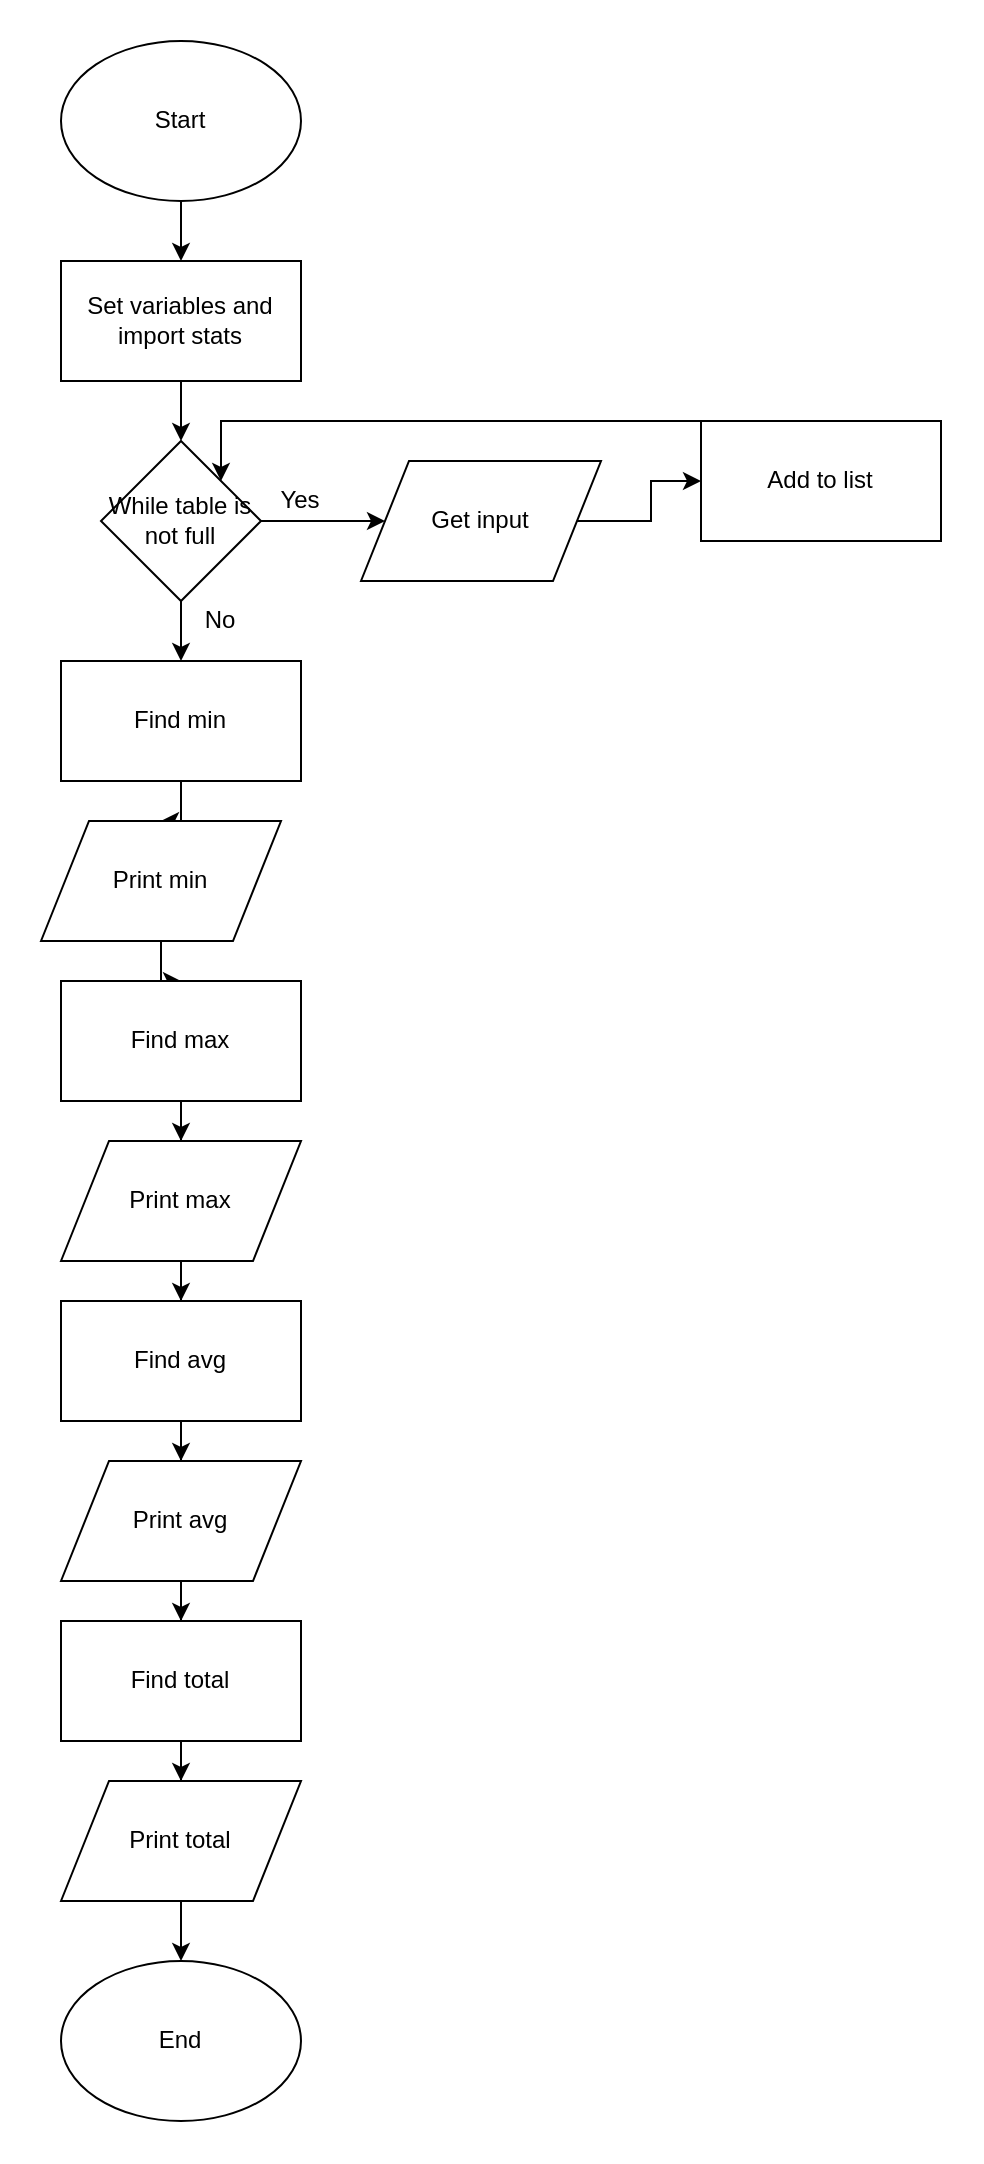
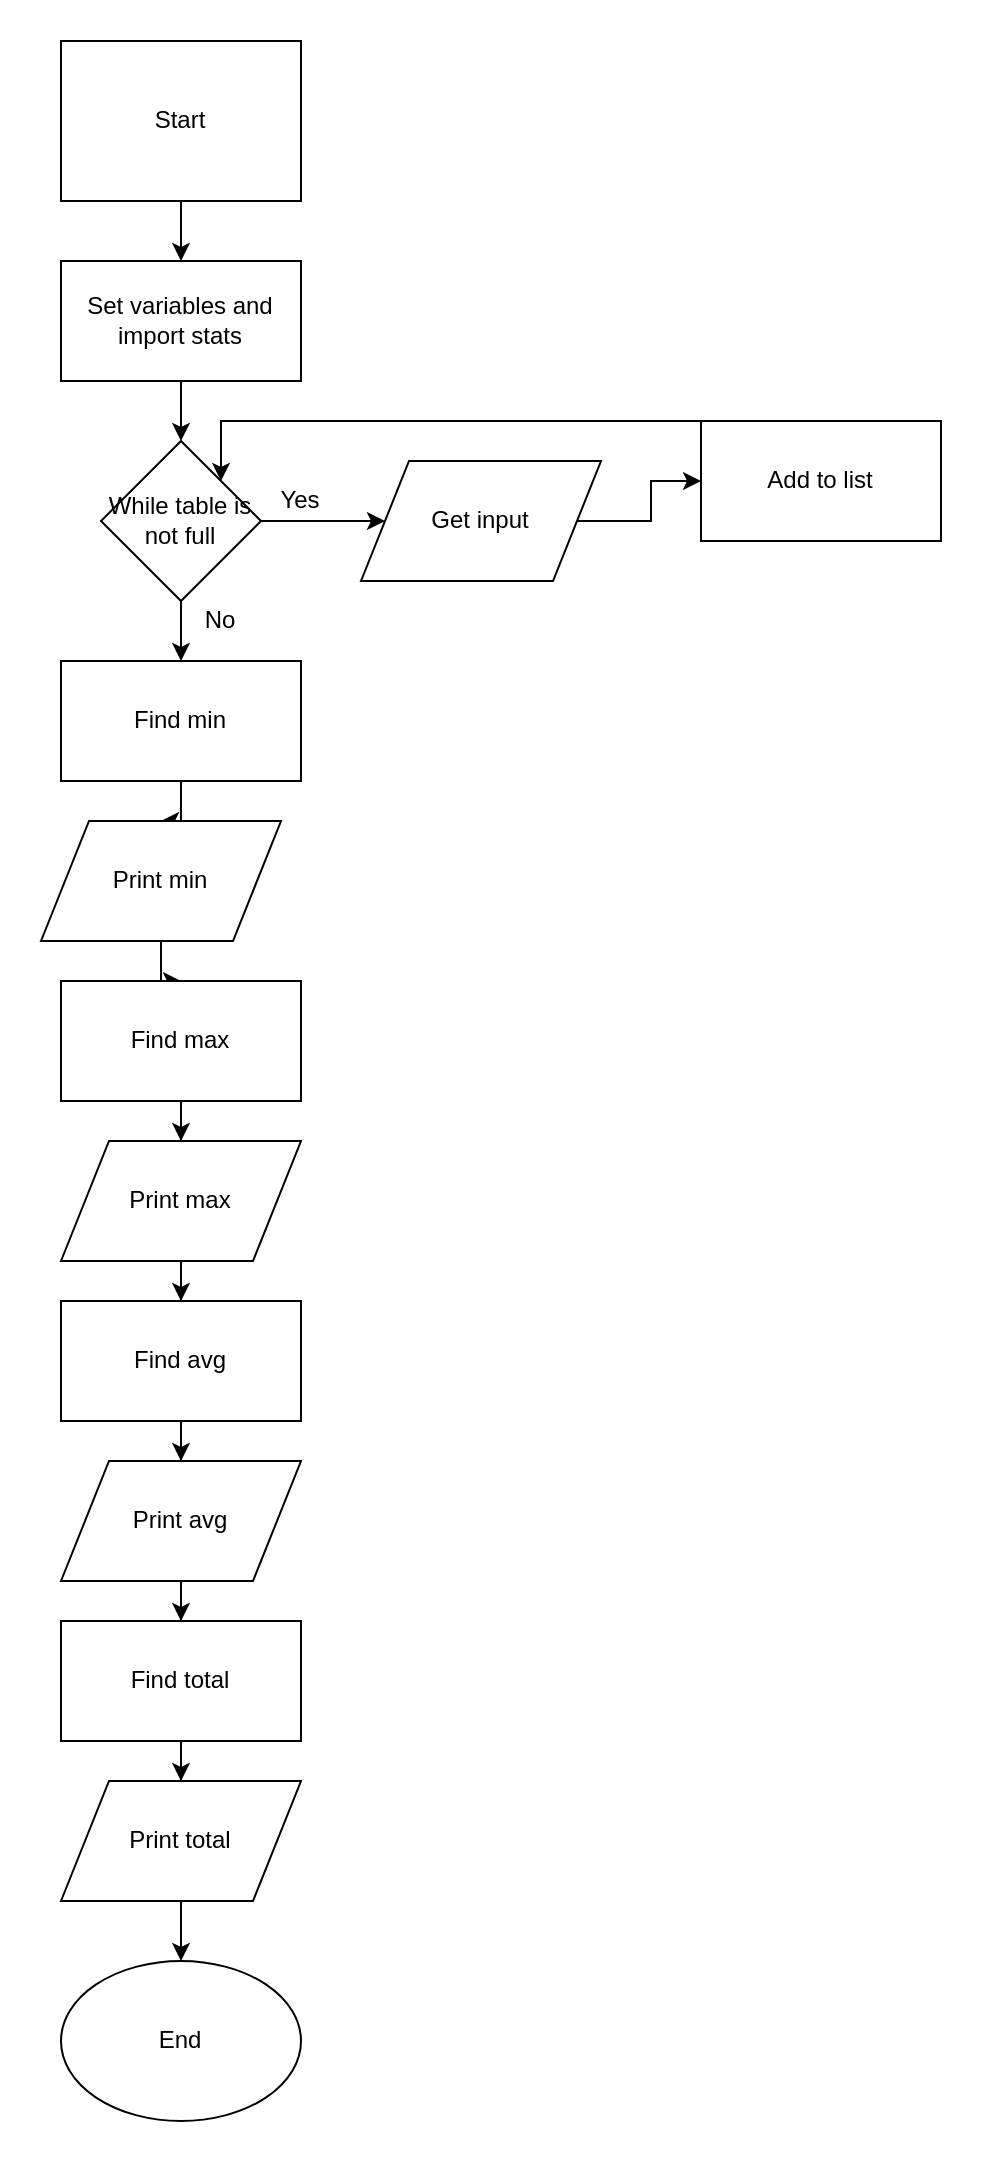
node "Start": shape ellipse -> rectangle
